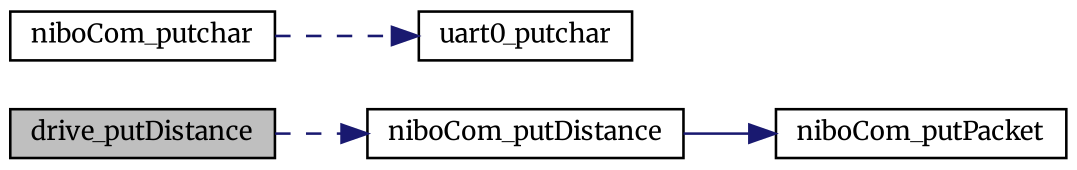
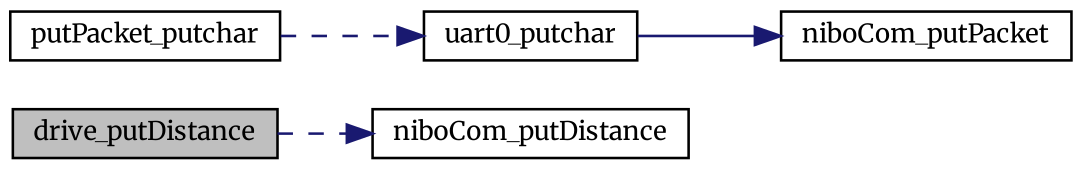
node "niboCom_putchar": label "niboCom_putchar" -> "putPacket_putchar"
edge "niboCom_putDistance" -> "niboCom_putPacket": now "uart0_putchar" -> "niboCom_putPacket"
